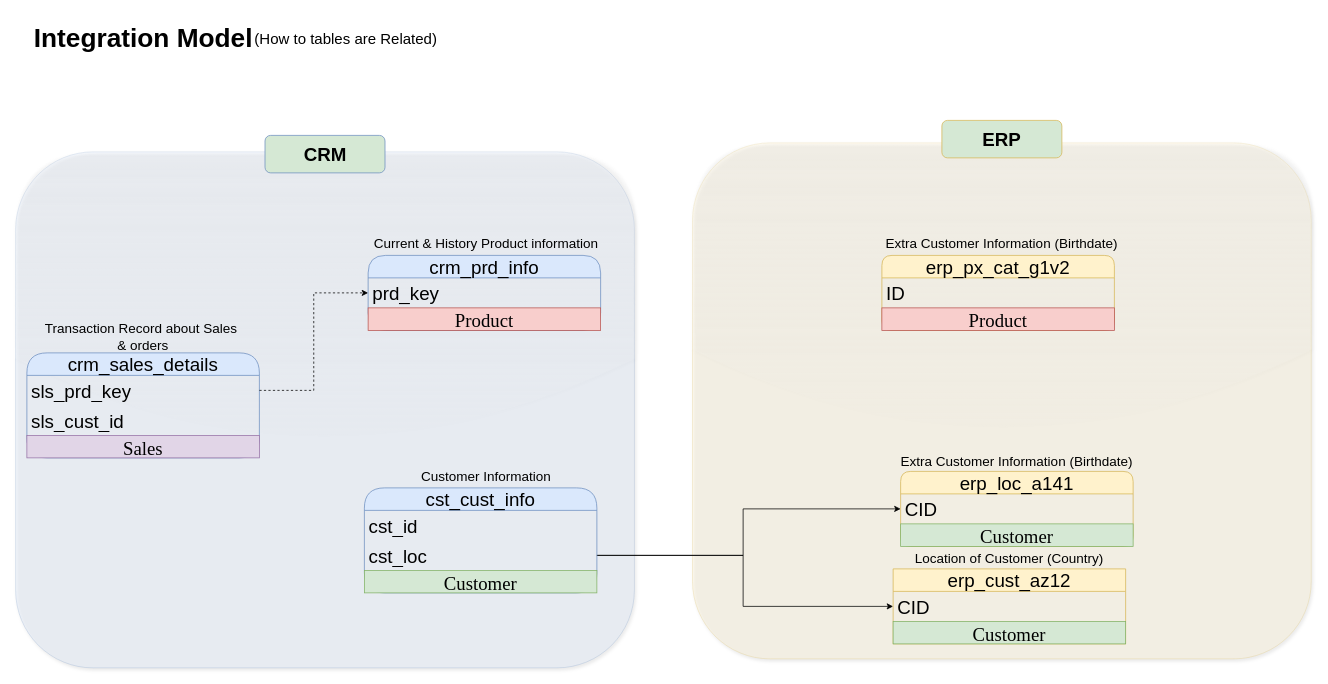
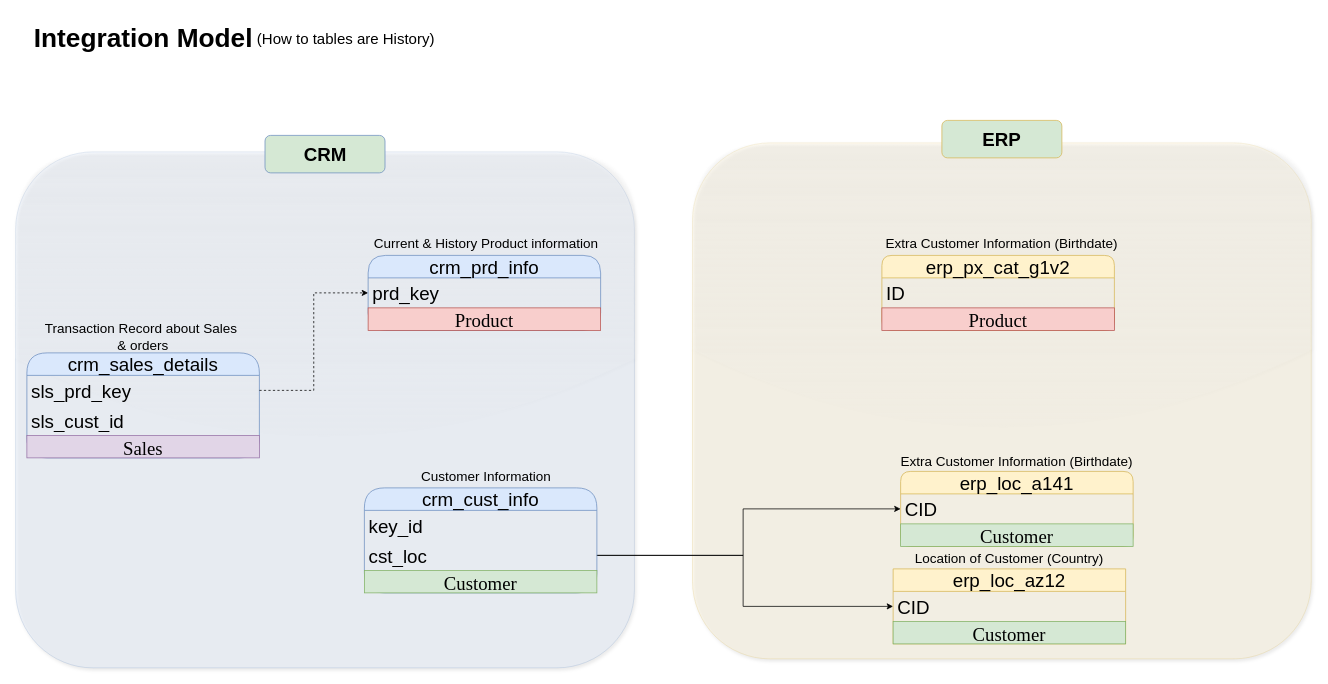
node "(How to tables are Related)": label "(How to tables are Related)" -> "(How to tables are History)"
node "cst_cust_info": label "cst_cust_info" -> "crm_cust_info"
node "cst_id": label "cst_id" -> "key_id"
node "erp_cust_az12": label "erp_cust_az12" -> "erp_loc_az12"
